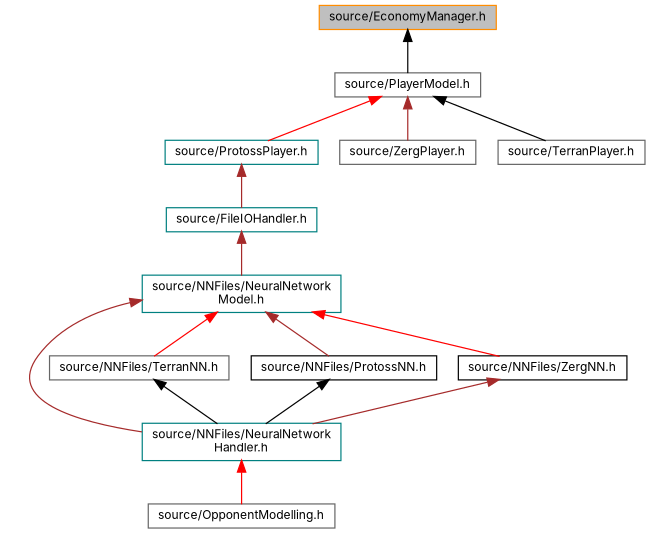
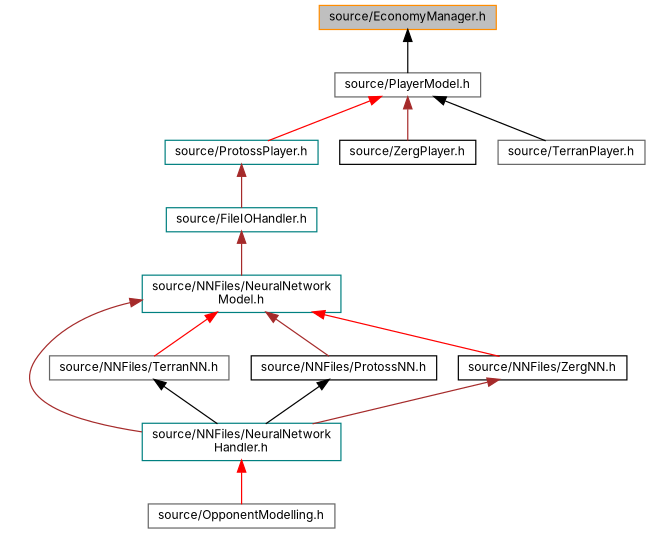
node "source/ZergPlayer.h": color gray40 -> black
